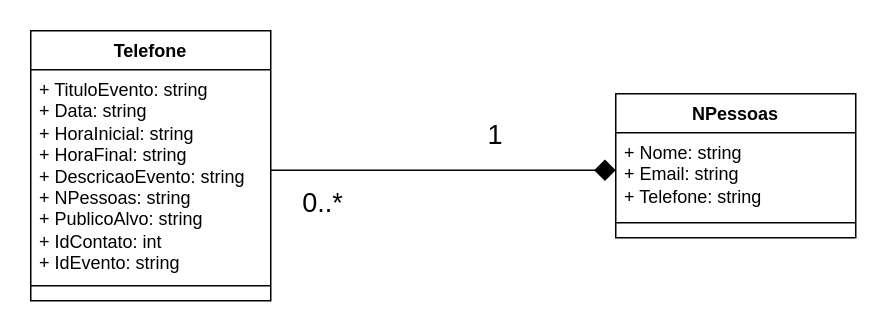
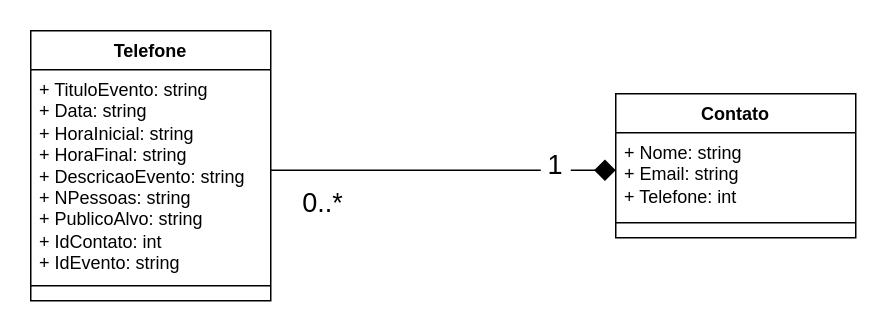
node "NPessoas": label "NPessoas" -> "Contato"
node "1": moved (496, 136) -> (556, 166)
node "+ Nome: string + Email: string + Telefone: string": label "+ Nome: string + Email: string + Telefone: string" -> "+ Nome: string + Email: string + Telefone: int"
